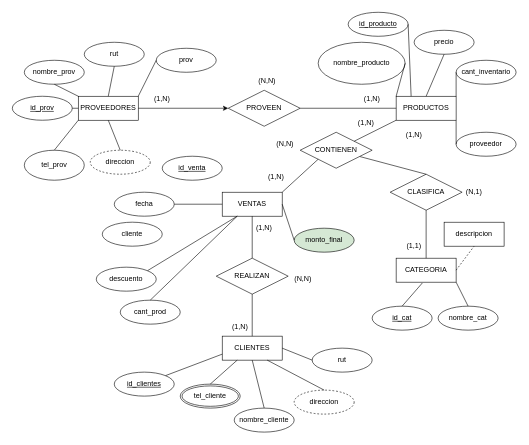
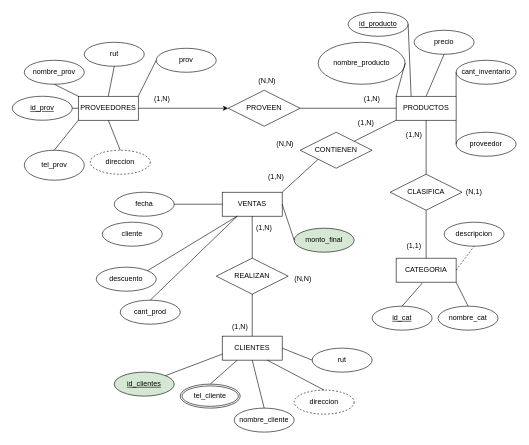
edge "CONTIENEN" -- "CLASIFICA": now "PRODUCTOS" -- "CLASIFICA"
node "id_venta": removed
node "descripcion": shape rectangle -> ellipse
node "id_clientes": fillcolor #ffffff -> #d5e8d4
